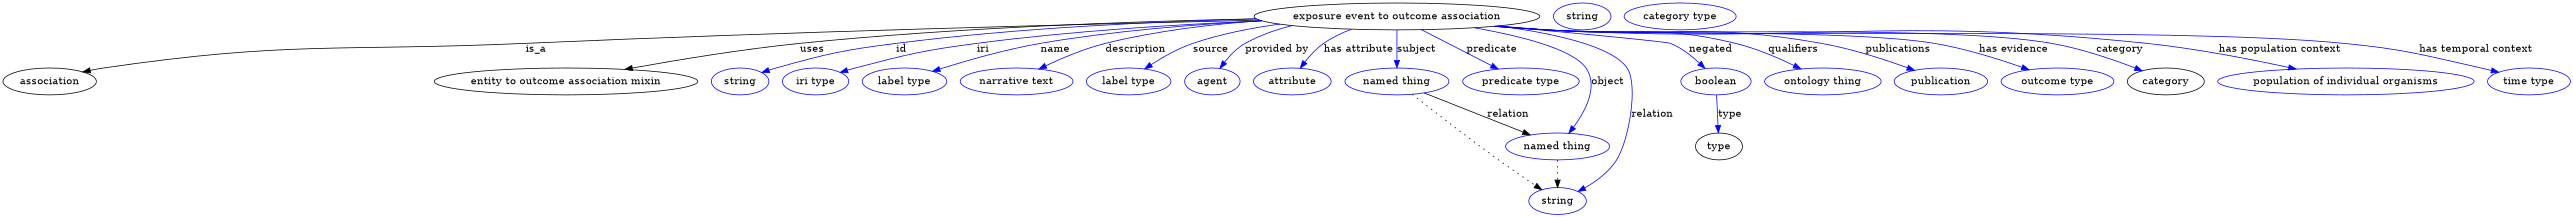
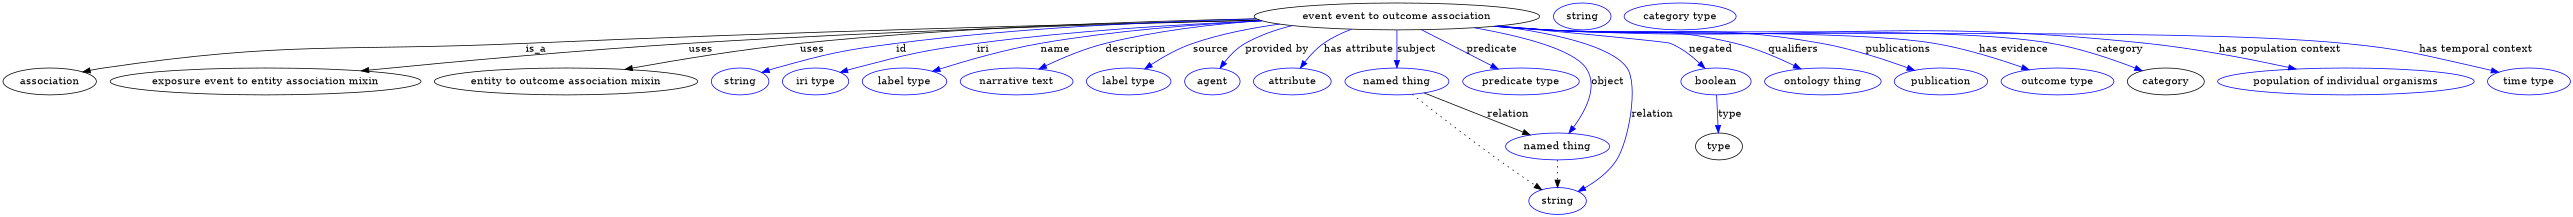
node "exposure event to outcome association": label "exposure event to outcome association" -> "event event to outcome association"
node "exposure event to entity association mixin": added
